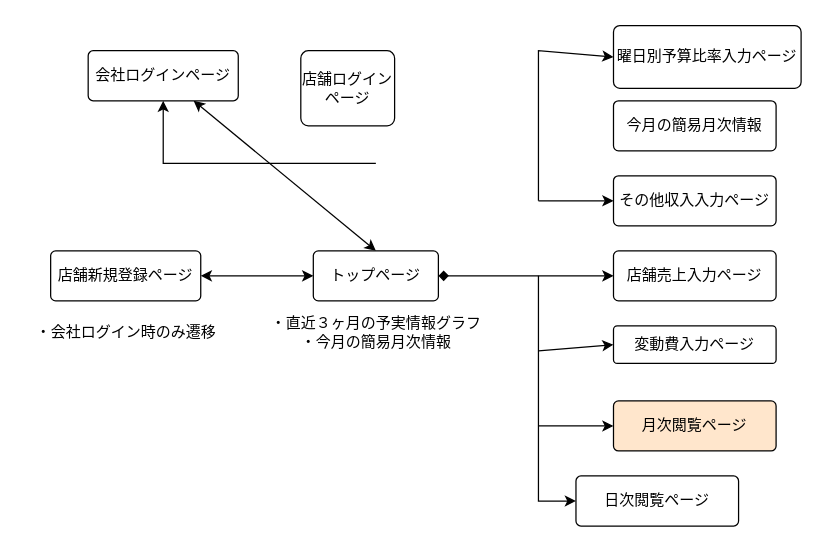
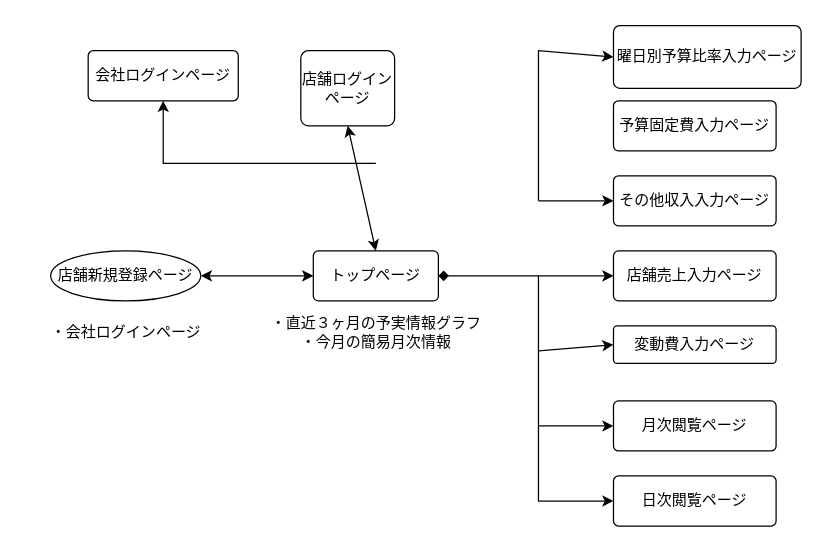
node "今月の簡易月次情報": label "今月の簡易月次情報" -> "予算固定費入力ページ"
edge "会社ログインページ" -- "トップページ": now "店舗ログインページ" -- "トップページ"
node "店舗新規登録ページ": shape rounded rectangle -> ellipse
node "・会社ログイン時のみ遷移": label "・会社ログイン時のみ遷移" -> "・会社ログインページ"
node "月次閲覧ページ": fillcolor #ffe6cc -> #ffffff
node "日次閲覧ページ": moved (657, 501) -> (694, 501)
